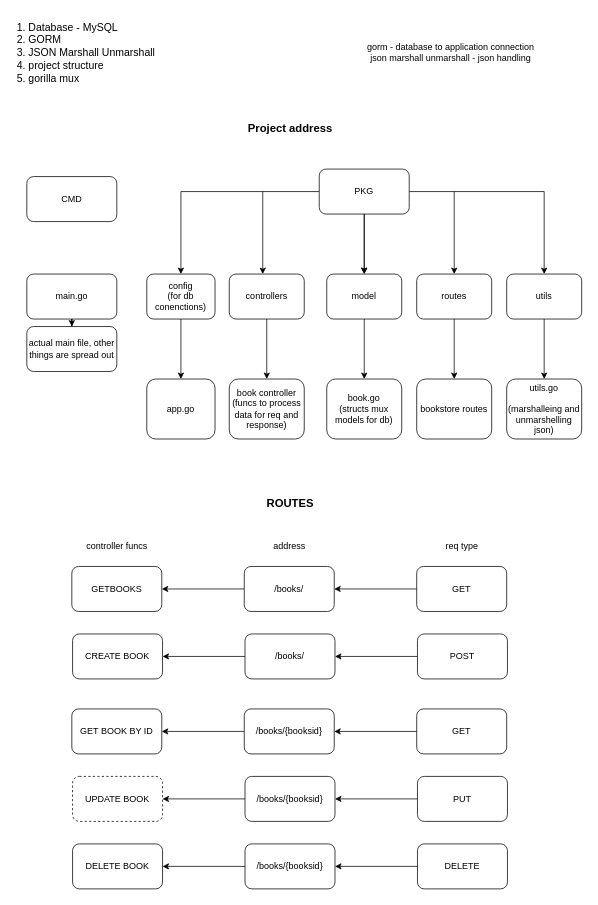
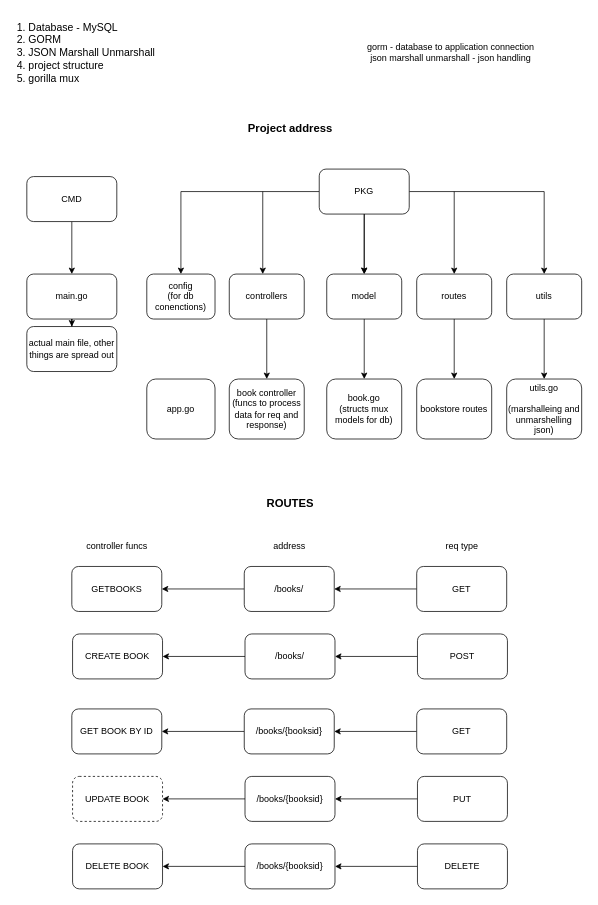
edge "CMD" -> "main.go": added
edge "config (for db conenctions)" -> "app.go": removed
